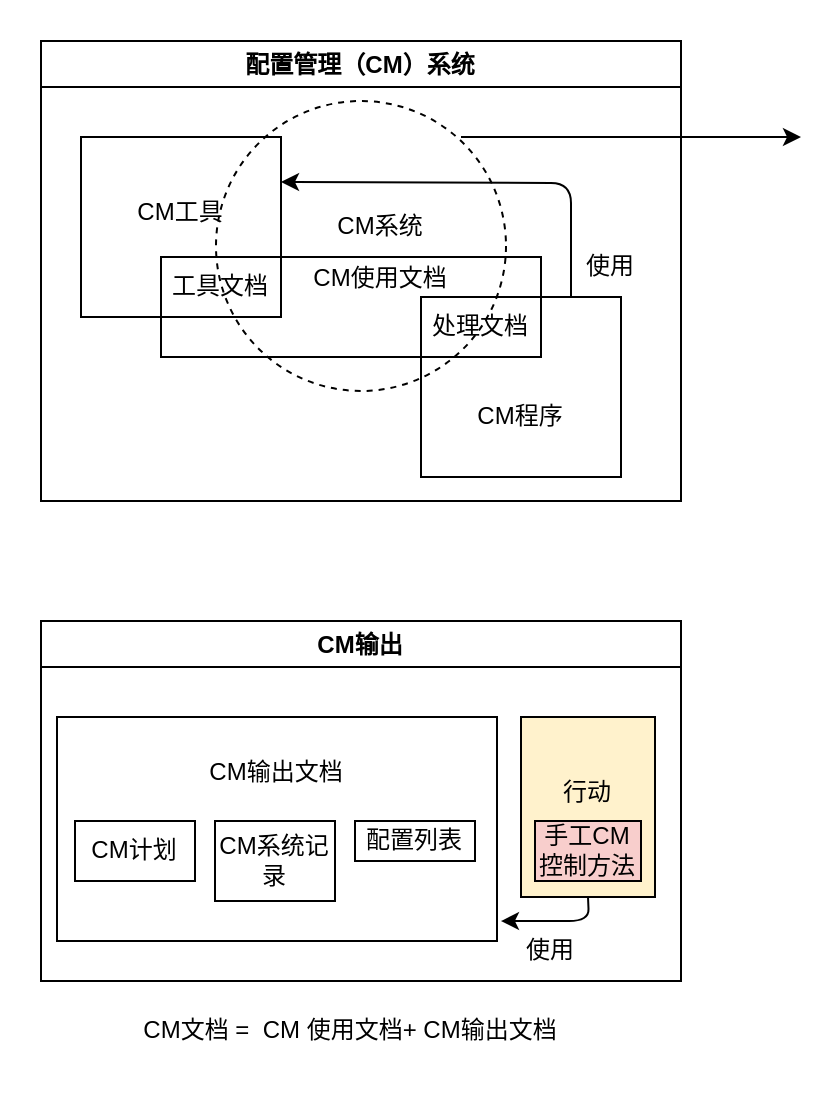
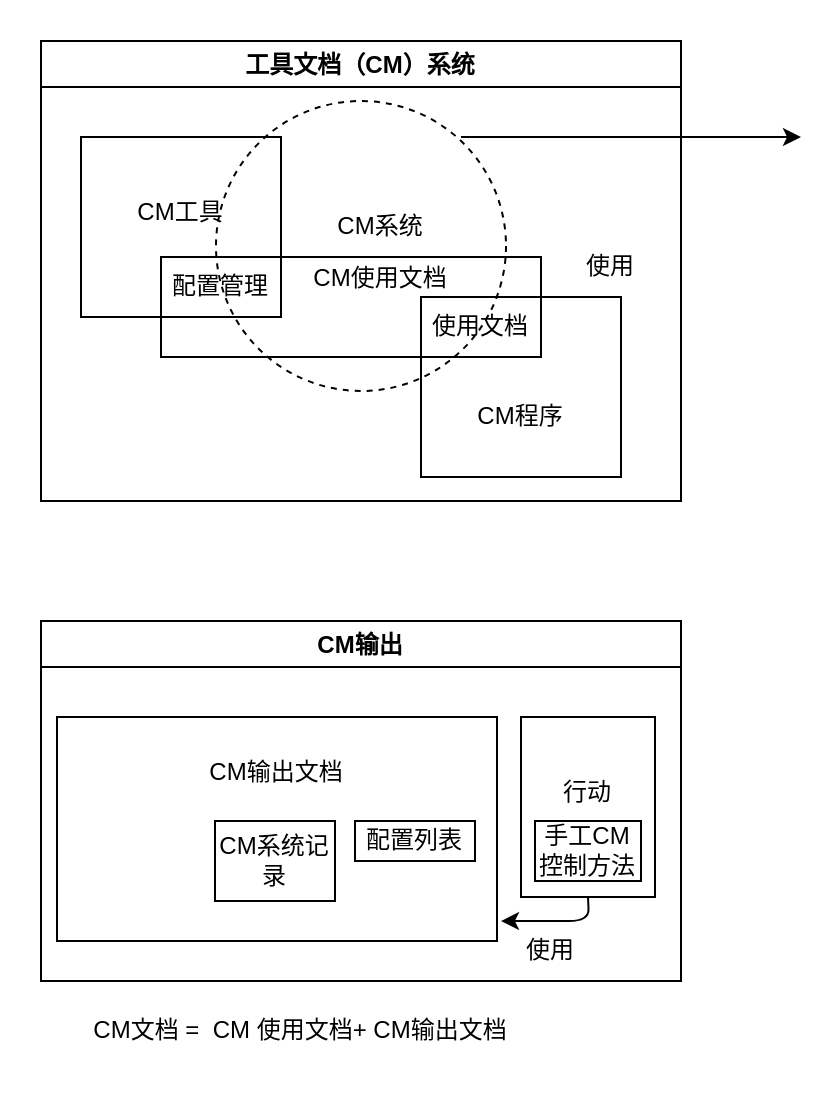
node "配置管理（CM）系统": label "配置管理（CM）系统" -> "工具文档（CM）系统"
edge "CM程序" -> "CM工具": removed
node "工具文档": label "工具文档" -> "配置管理"
node "处理文档": label "处理文档" -> "使用文档"
node "行动": fillcolor #fff2cc -> #ffffff
node "CM计划": removed
node "手工CM控制方法": fillcolor #f8cecc -> #ffffff
node "CM文档 = CM 使用文档+ CM输出文档": moved (351, 1031) -> (301, 1031)
